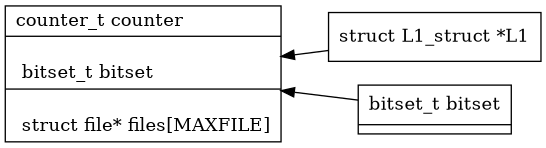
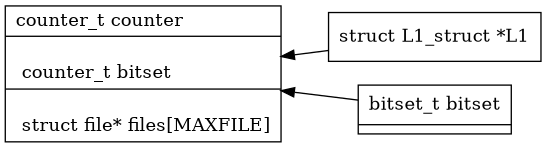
node "counter_t counter": text "bitset_t bitset" -> "counter_t bitset"
